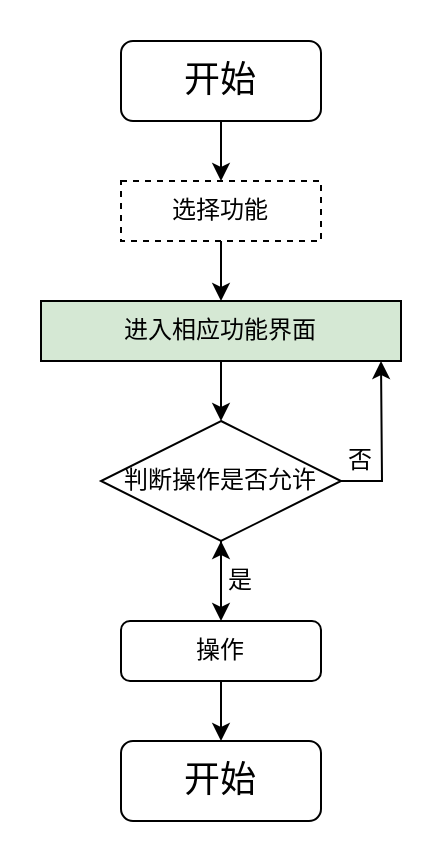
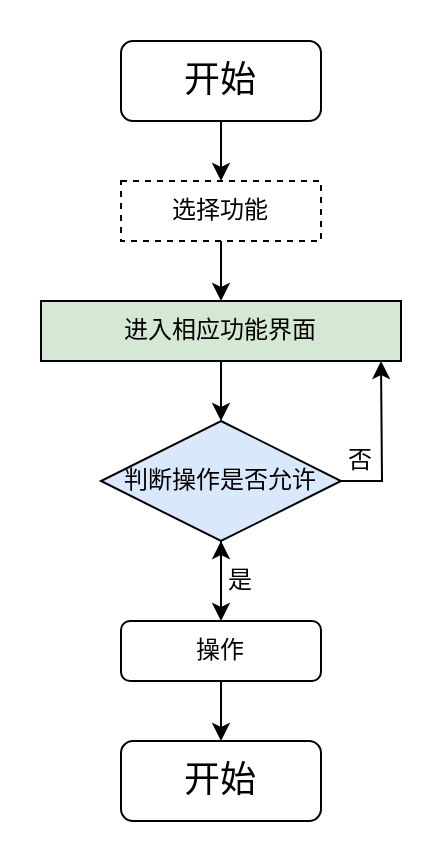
node "判断操作是否允许": fillcolor #ffffff -> #dae8fc
